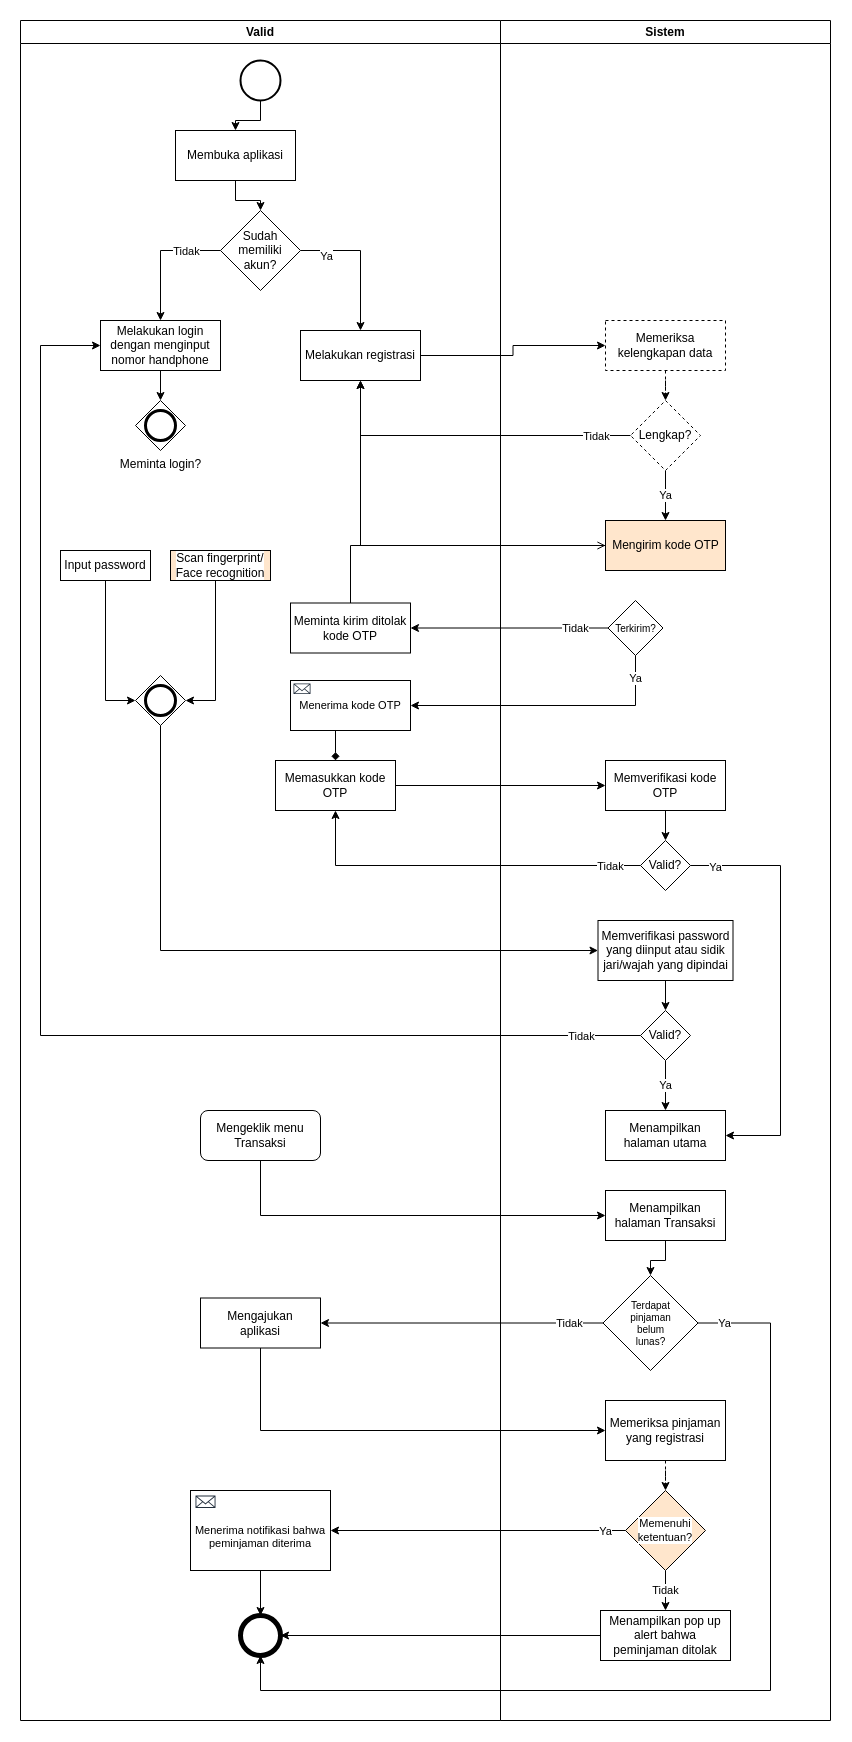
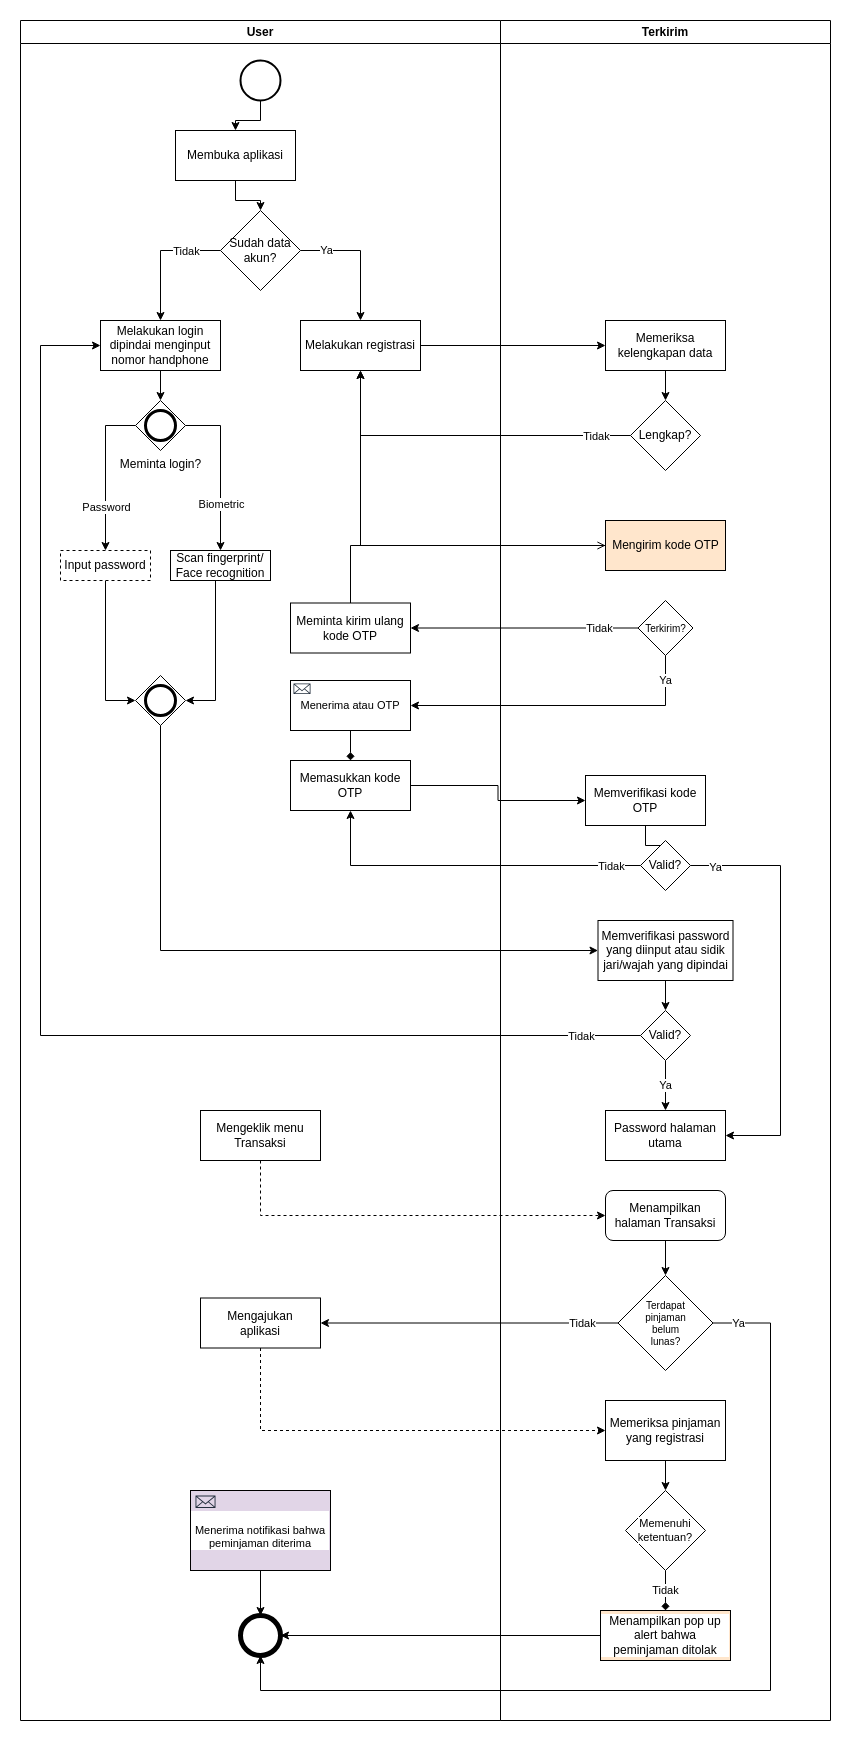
node "Valid": label "Valid" -> "User"
node "Sistem": label "Sistem" -> "Terkirim"
node "Sudah memiliki akun?": label "Sudah memiliki akun?" -> "Sudah data akun?"
node "Melakukan login dengan menginput nomor handphone": label "Melakukan login dengan menginput nomor handphone" -> "Melakukan login dipindai menginput nomor handphone"
node "Memeriksa kelengkapan data": style dashed -> solid
node "Melakukan registrasi": moved (361, 356) -> (361, 346)
edge "Memeriksa kelengkapan data" -> "Lengkap?": style dashed -> solid
node "Lengkap?": style dashed -> solid
edge "Meminta login?" -> "Scan fingerprint/ Face recognition": added, label "Biometric"
edge "Meminta login?" -> "Input password": added, label "Password"
edge "Lengkap?" -> "Mengirim kode OTP": removed, label "Ya"
node "Input password": style solid -> dashed
node "Scan fingerprint/ Face recognition": fillcolor #ffe6cc -> #ffffff
node "Terkirim?": moved (636, 628) -> (666, 628)
node "Meminta kirim ditolak kode OTP": label "Meminta kirim ditolak kode OTP" -> "Meminta kirim ulang kode OTP"
node "Menerima kode OTP": label "Menerima kode OTP" -> "Menerima atau OTP"
node "Memasukkan kodeOTP": moved (336, 786) -> (351, 786)
node "Memverifikasi kode OTP": moved (666, 786) -> (646, 801)
node "Mengeklik menu Transaksi": shape rounded rectangle -> rectangle
node "Menampilkan halaman utama": label "Menampilkan halaman utama" -> "Password halaman utama"
edge "Mengeklik menu Transaksi" -> "Menampilkan halaman Transaksi": style solid -> dashed
node "Menampilkan halaman Transaksi": shape rectangle -> rounded rectangle
node "Terdapat pinjaman belum lunas?": moved (651, 1323) -> (666, 1323)
edge "Mengajukan aplikasi" -> "Memeriksa pinjaman yang registrasi": style solid -> dashed
edge "Memeriksa pinjaman yang registrasi" -> "Memenuhiketentuan?": style dashed -> solid
node "Menerima notifikasi bahwa peminjaman diterima": fillcolor #ffffff -> #e1d5e7
edge "Memenuhiketentuan?" -> "Menerima notifikasi bahwa peminjaman diterima": removed, label "Ya"
node "Memenuhiketentuan?": fillcolor #ffe6cc -> #ffffff
edge "Memenuhiketentuan?" -> "Menampilkan pop up alert bahwa peminjaman ditolak": arrowhead classic -> diamond
node "Menampilkan pop up alert bahwa peminjaman ditolak": fillcolor #ffffff -> #ffe6cc
